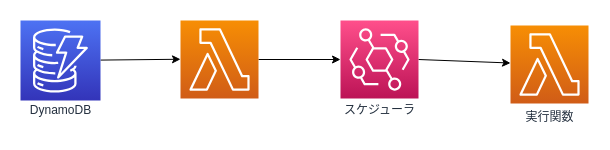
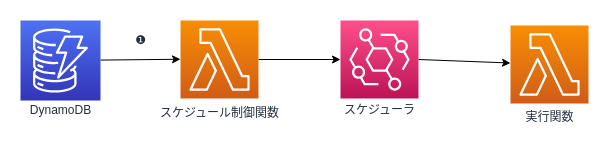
node "❶": added
node "スケジュール制御関数": added
